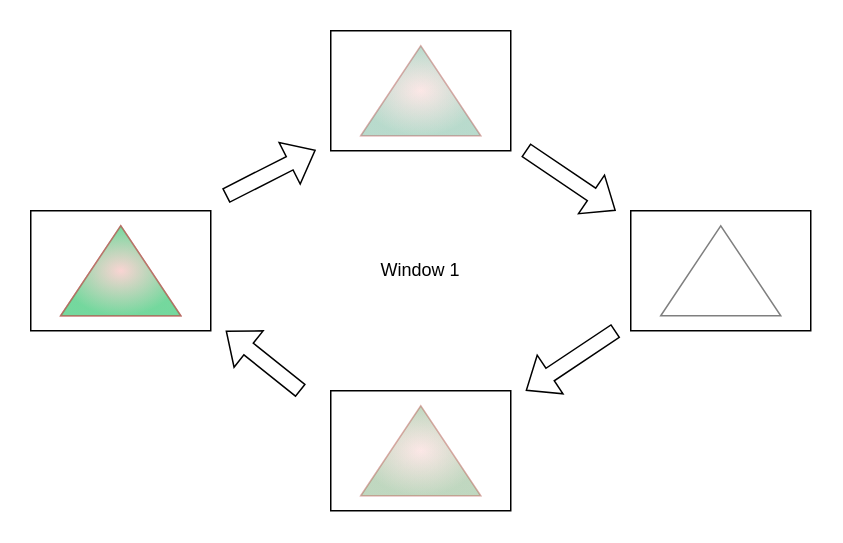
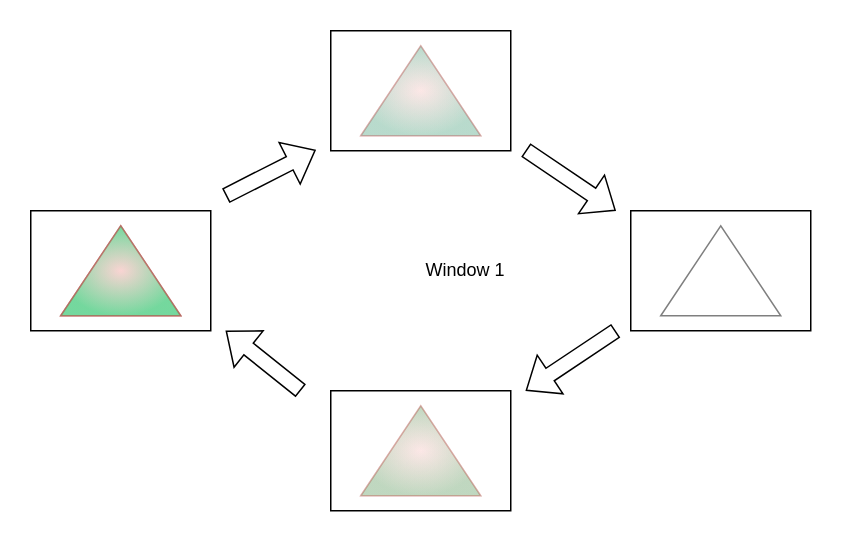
node "Window 1": moved (421, 271) -> (466, 271)
